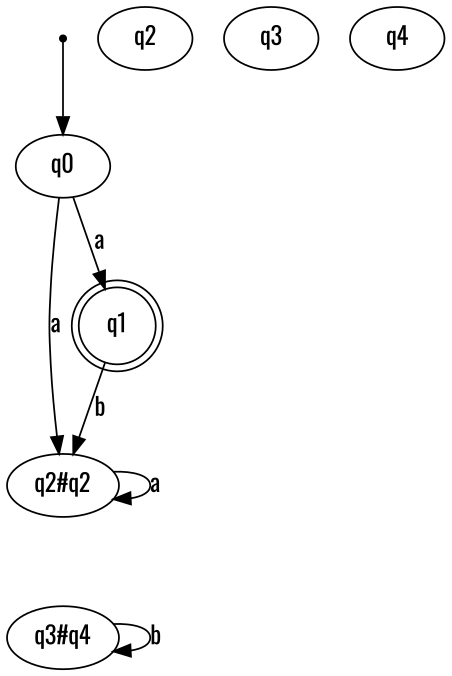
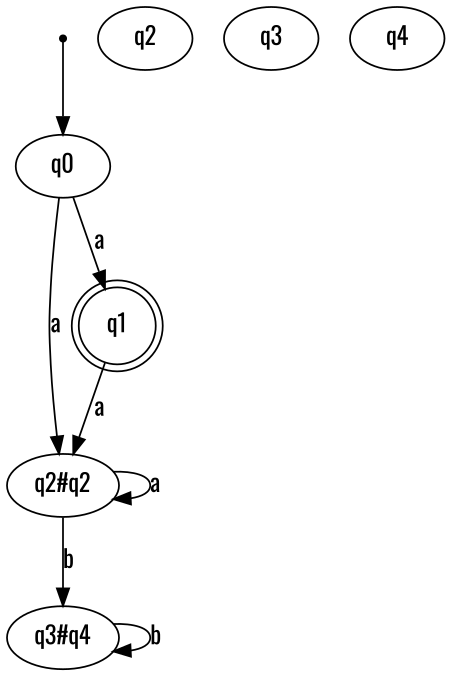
edge "q1" -> "q2#q2": label "b" -> "a"
edge "q2#q2" -> "q3#q4": added, label "b"
